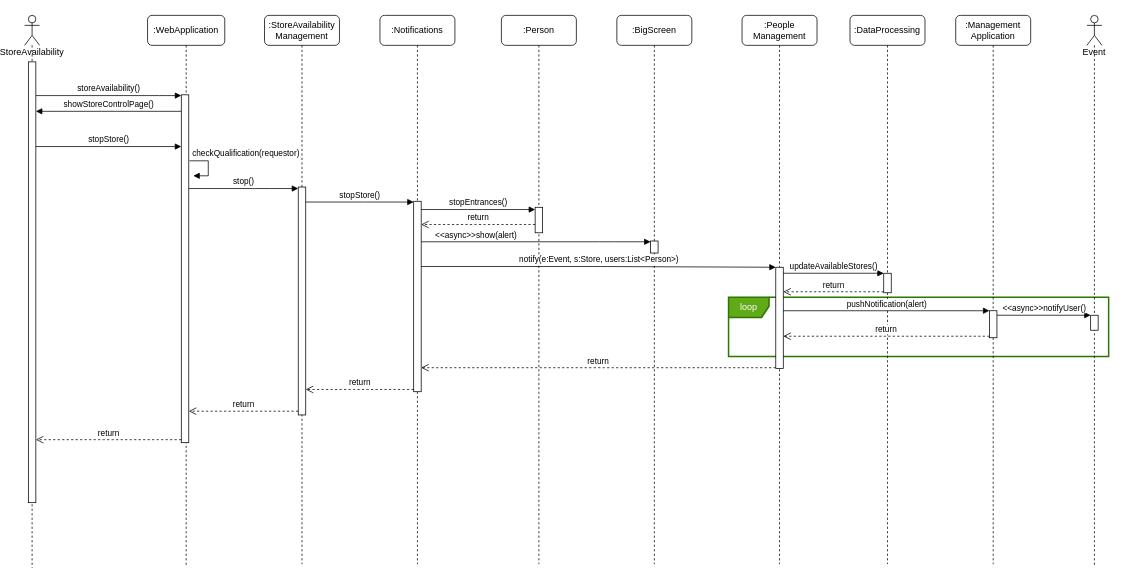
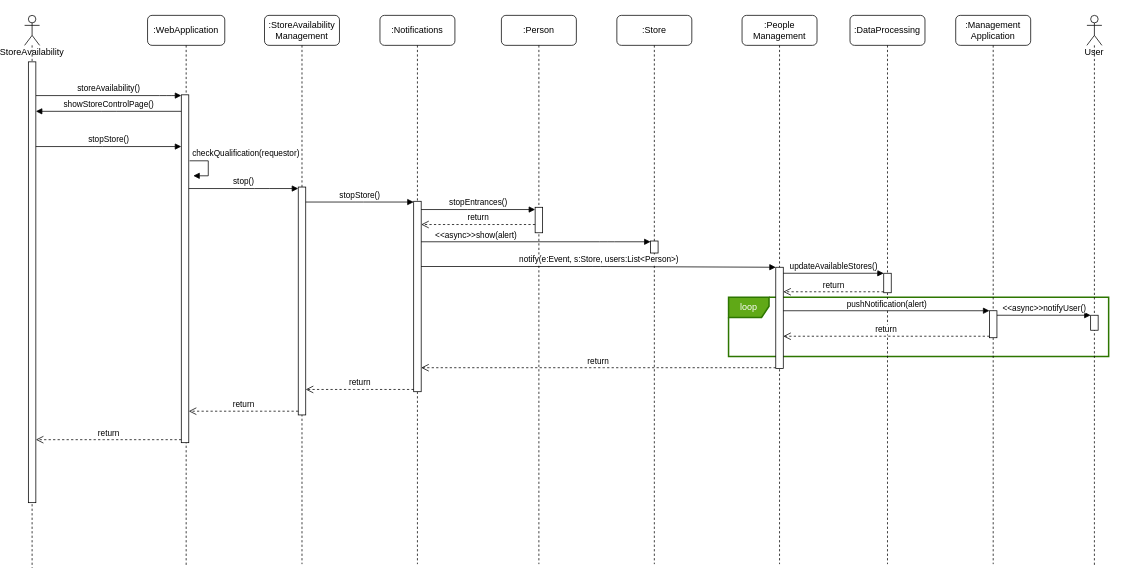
node ":BigScreen": label ":BigScreen" -> ":Store"
node "Event": label "Event" -> "User"
